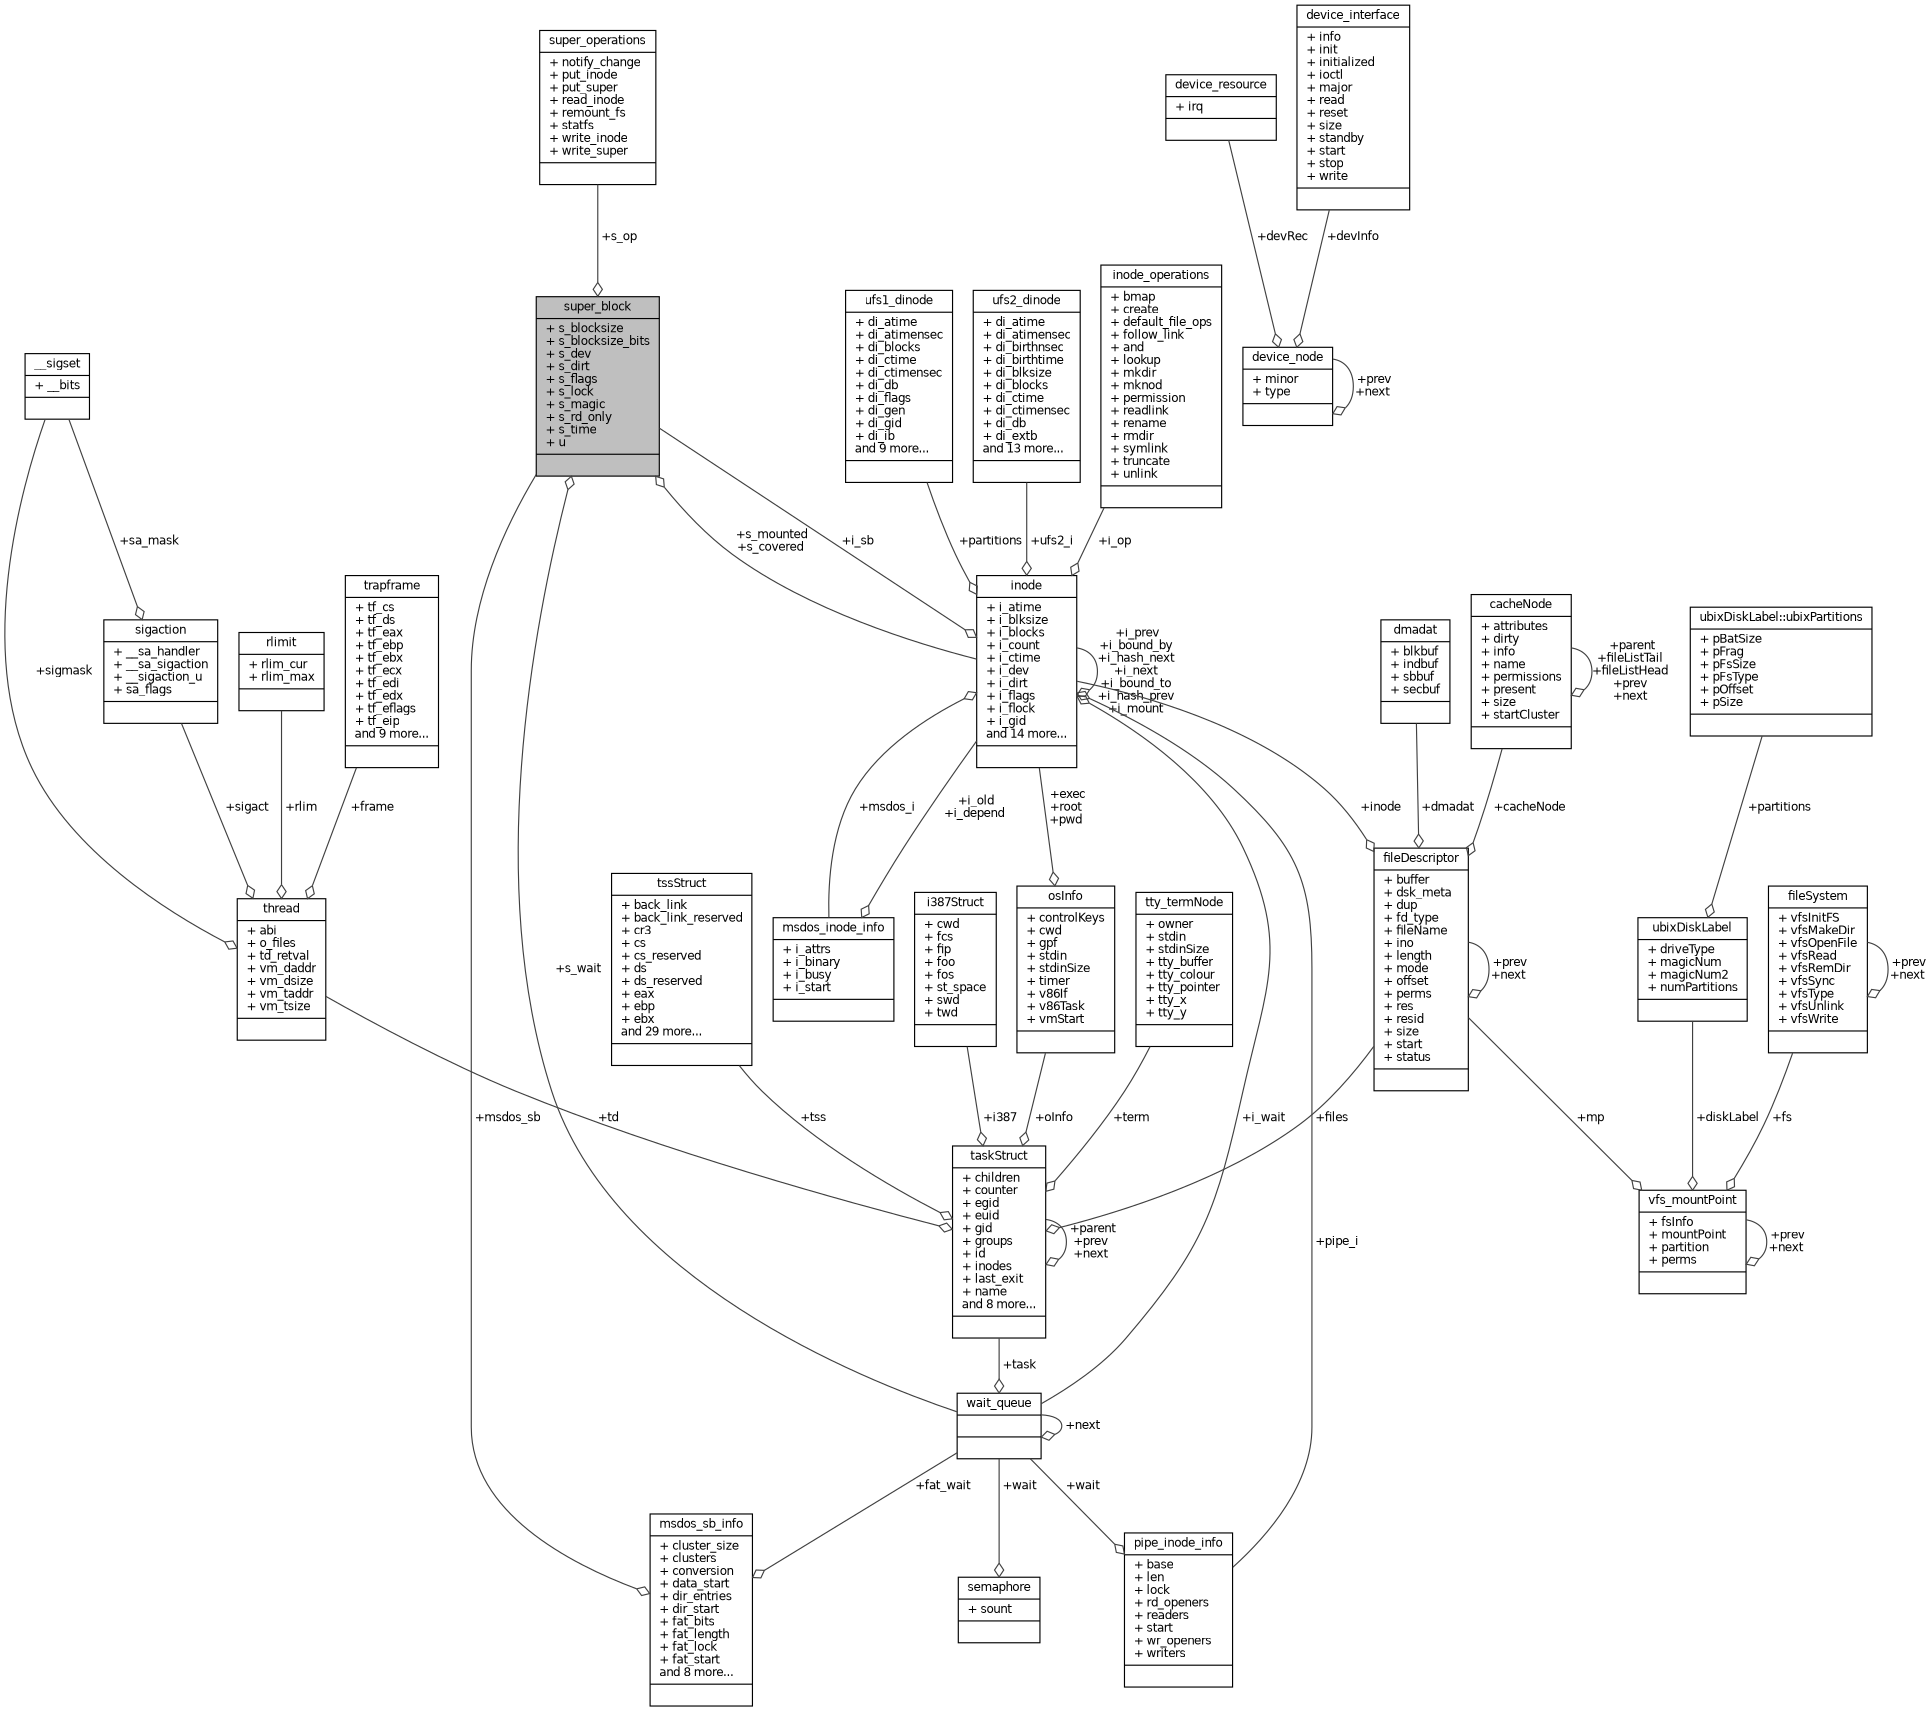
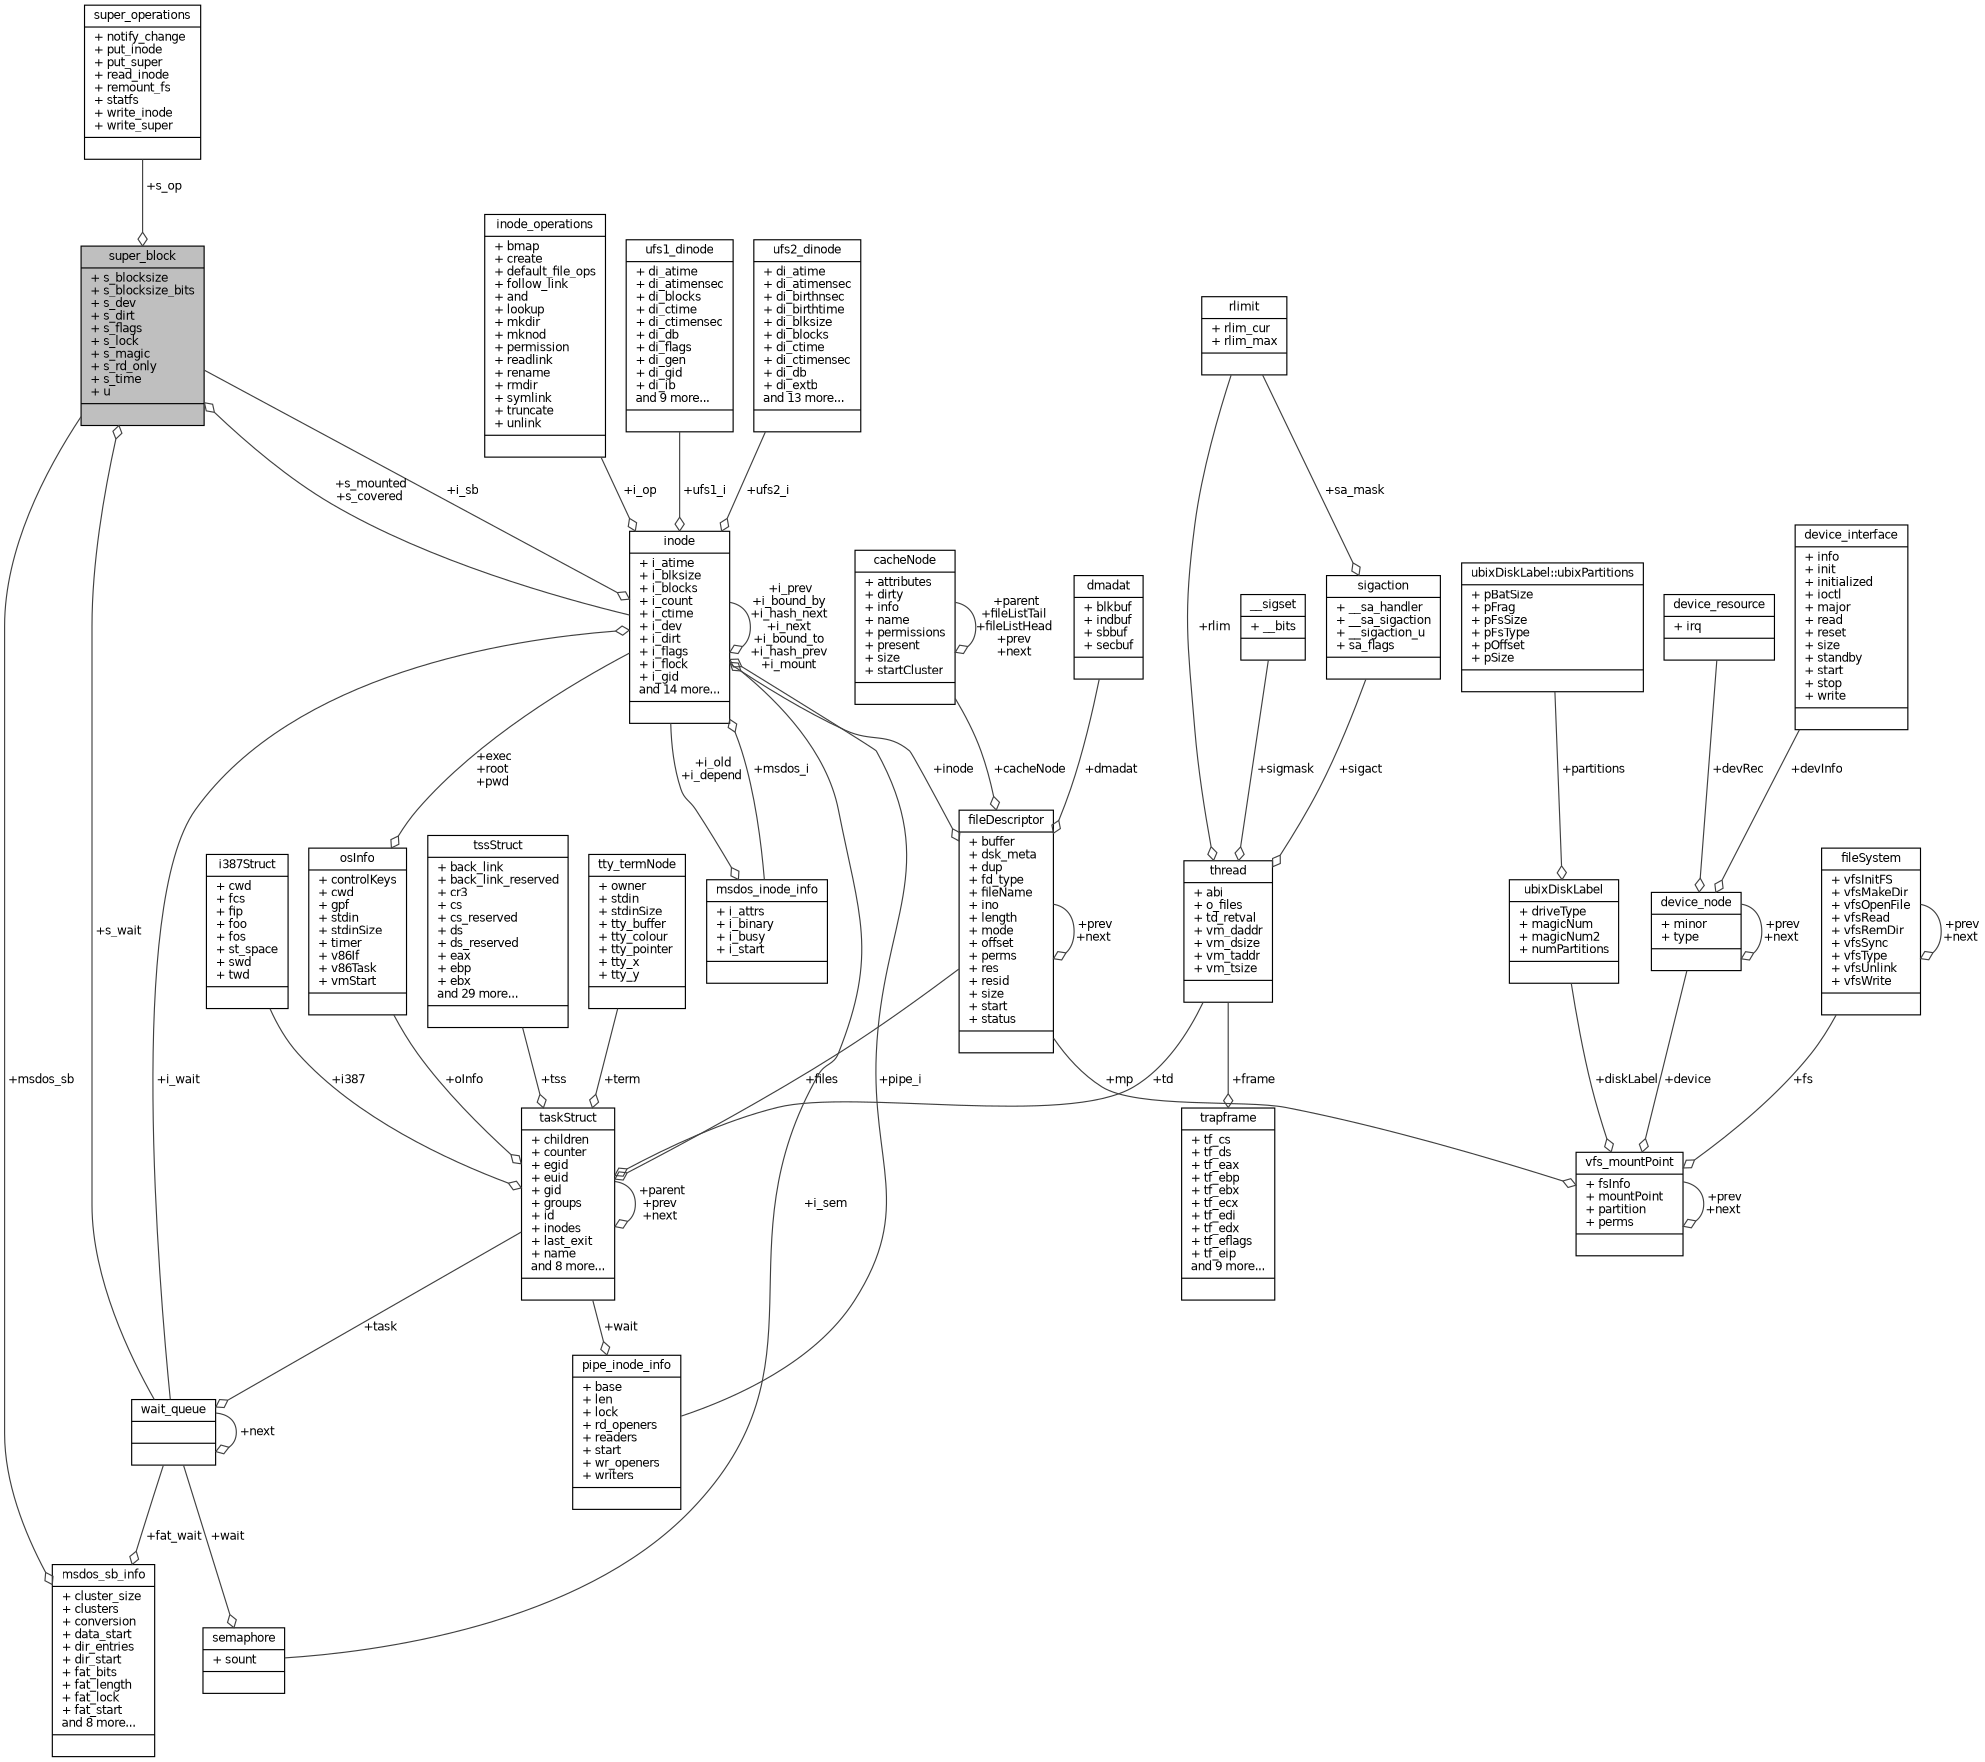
edge "__sigset" -> "sigaction": now "rlimit" -> "sigaction"
edge "ufs1_dinode" -> "inode": label " +partitions" -> " +ufs1_i"
edge "trapframe" -> "thread": reversed
edge "device_node" -> "vfs_mountPoint": added, label "+device"
edge "semaphore" -> "inode": added, label "+i_sem"
edge "wait_queue" -> "pipe_inode_info": now "taskStruct" -> "pipe_inode_info"
